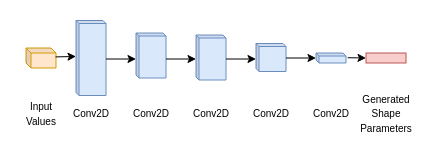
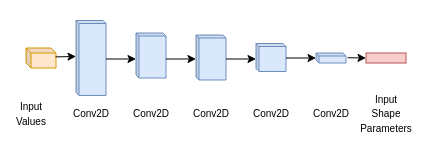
node "Input Values": moved (41, 113) -> (31, 113)
node "Generated Shape Parameters": label "Generated Shape Parameters" -> "Input Shape Parameters"
